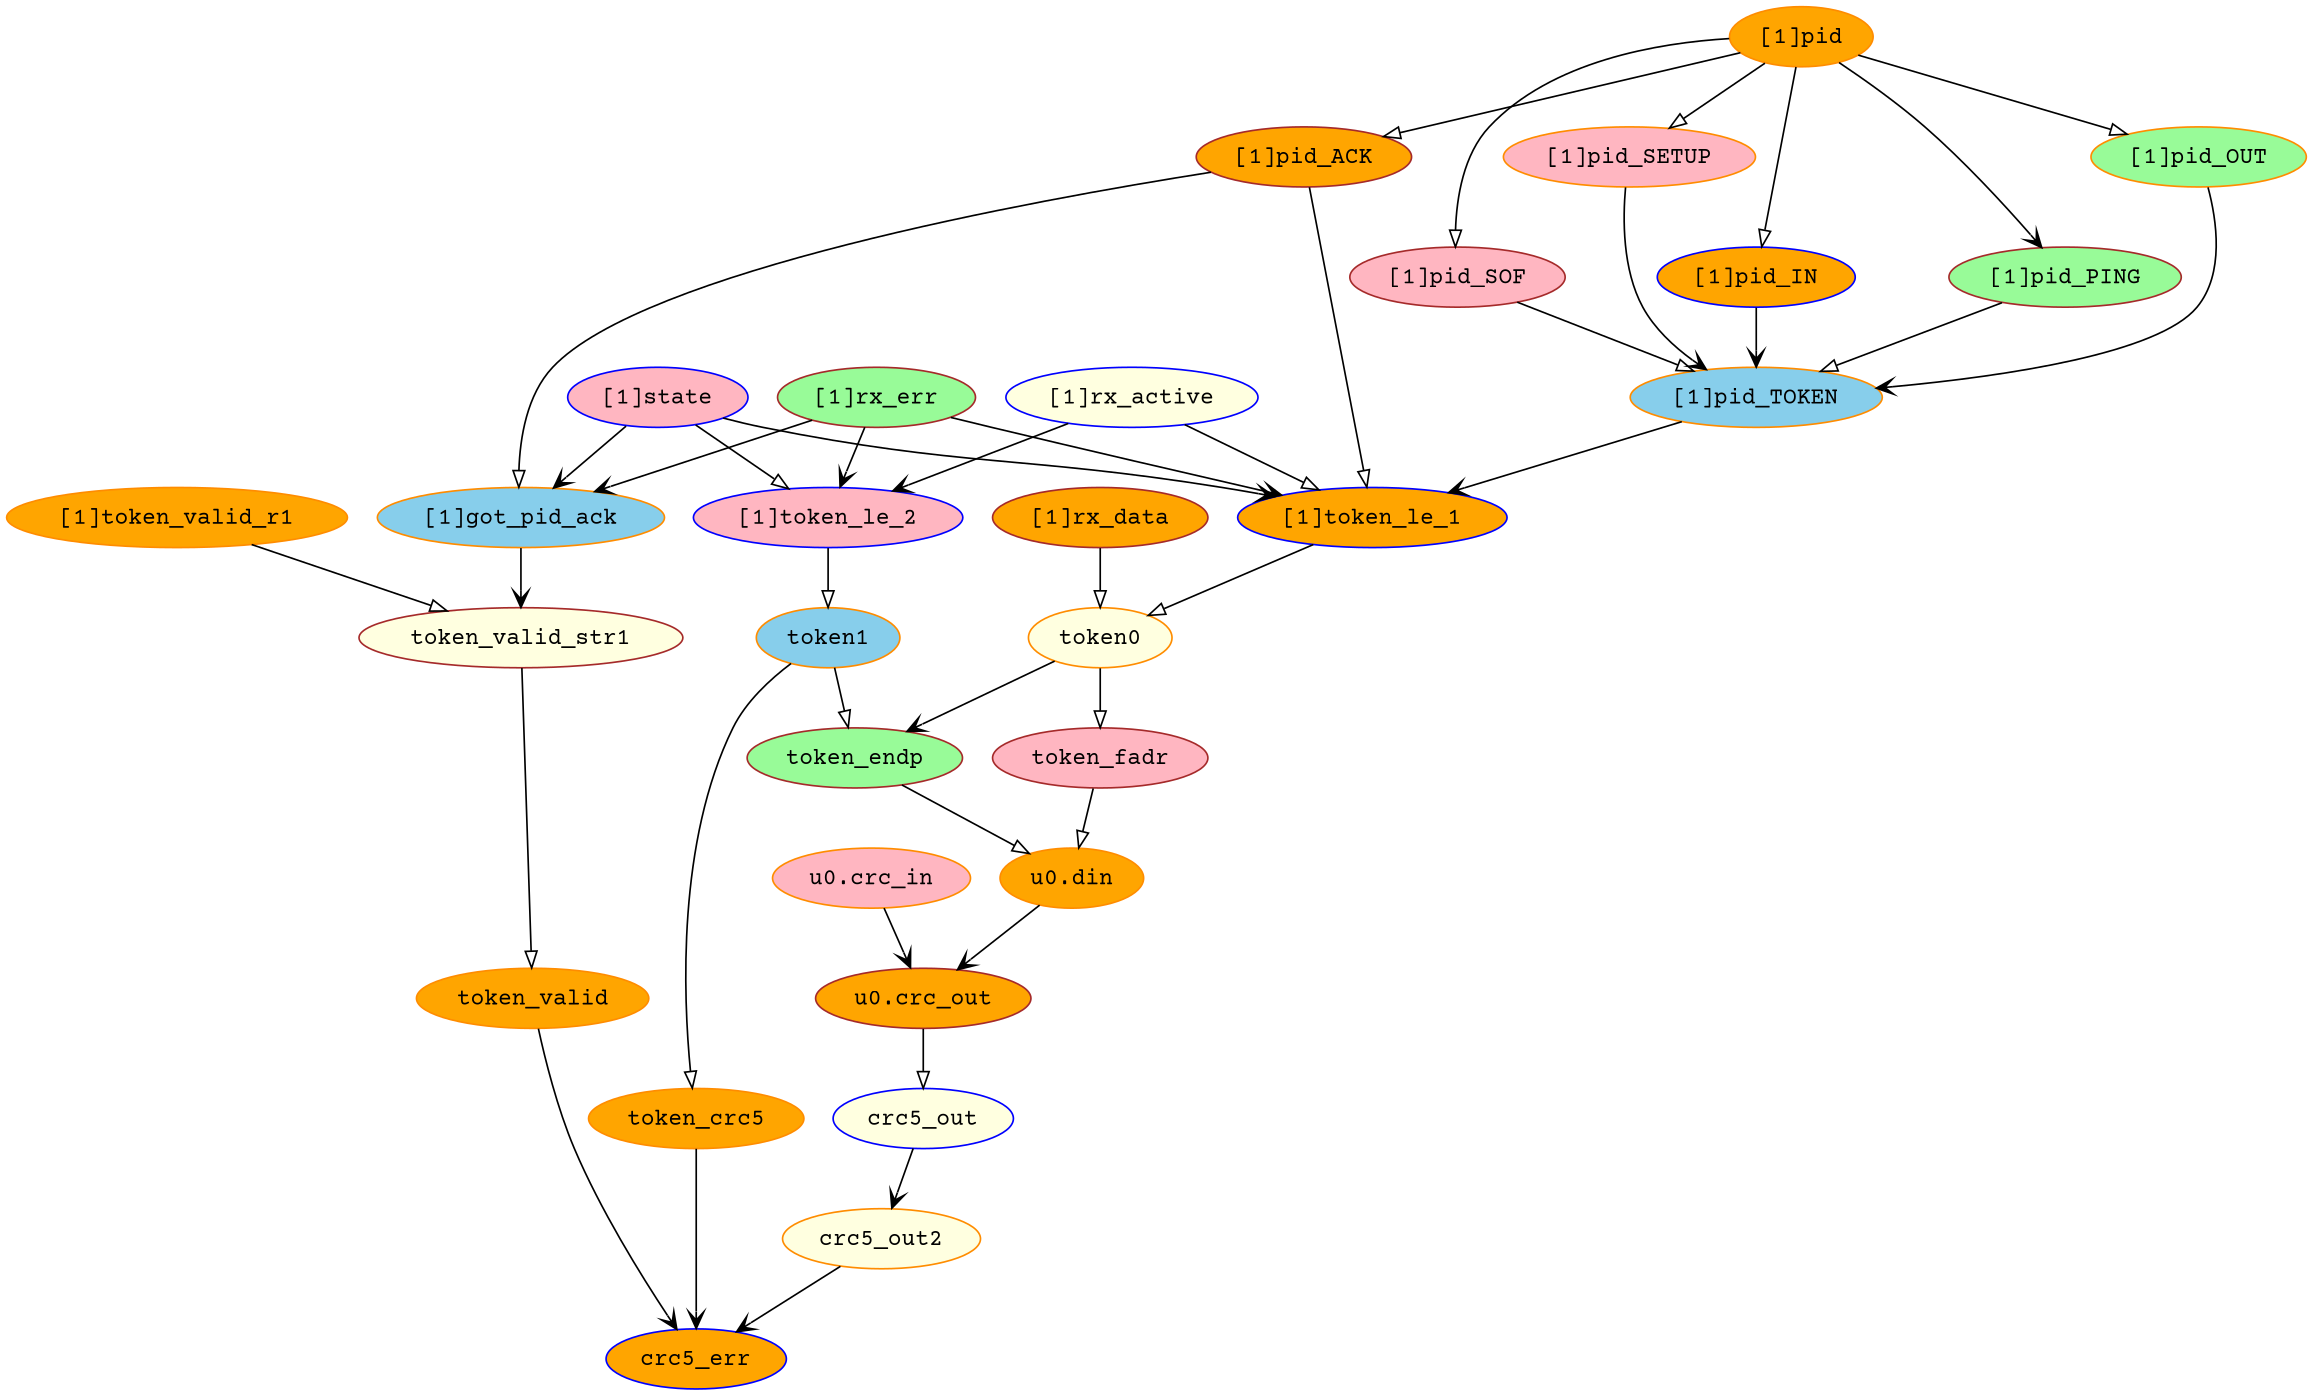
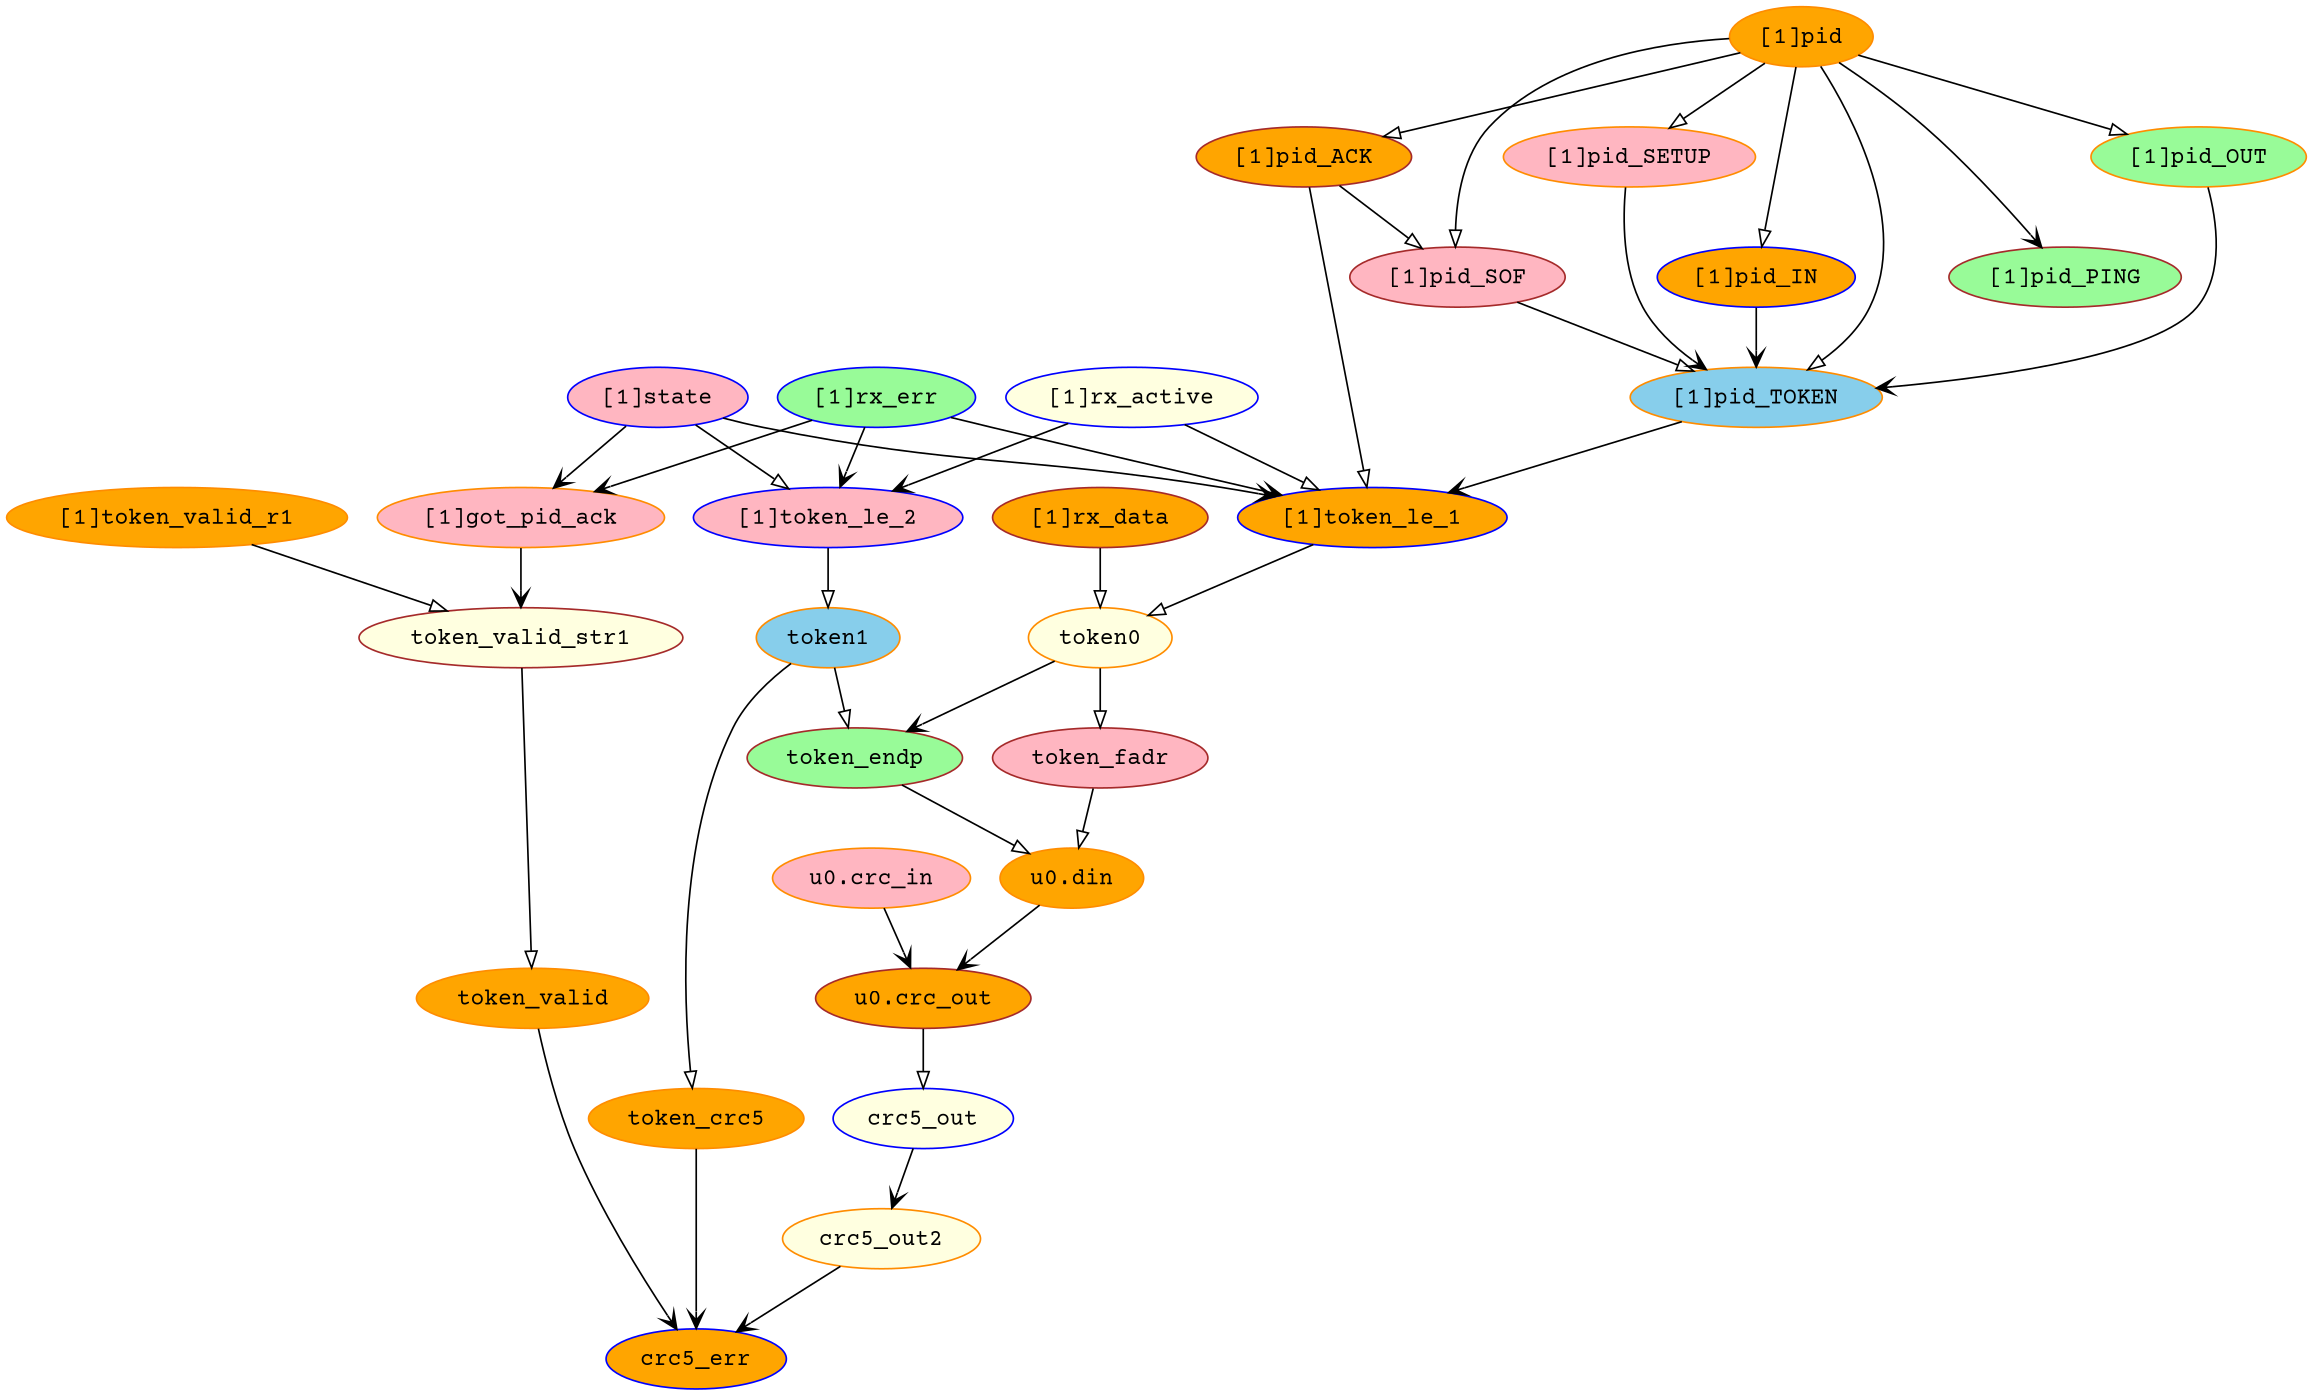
edge "[1]pid_ACK" -> "[1]got_pid_ack": now "[1]pid_ACK" -> "[1]pid_SOF"
edge "[1]pid_PING" -> "[1]pid_TOKEN": now "[1]pid" -> "[1]pid_TOKEN"
node "[1]rx_err": color brown -> blue
node "[1]got_pid_ack": fillcolor skyblue -> lightpink
